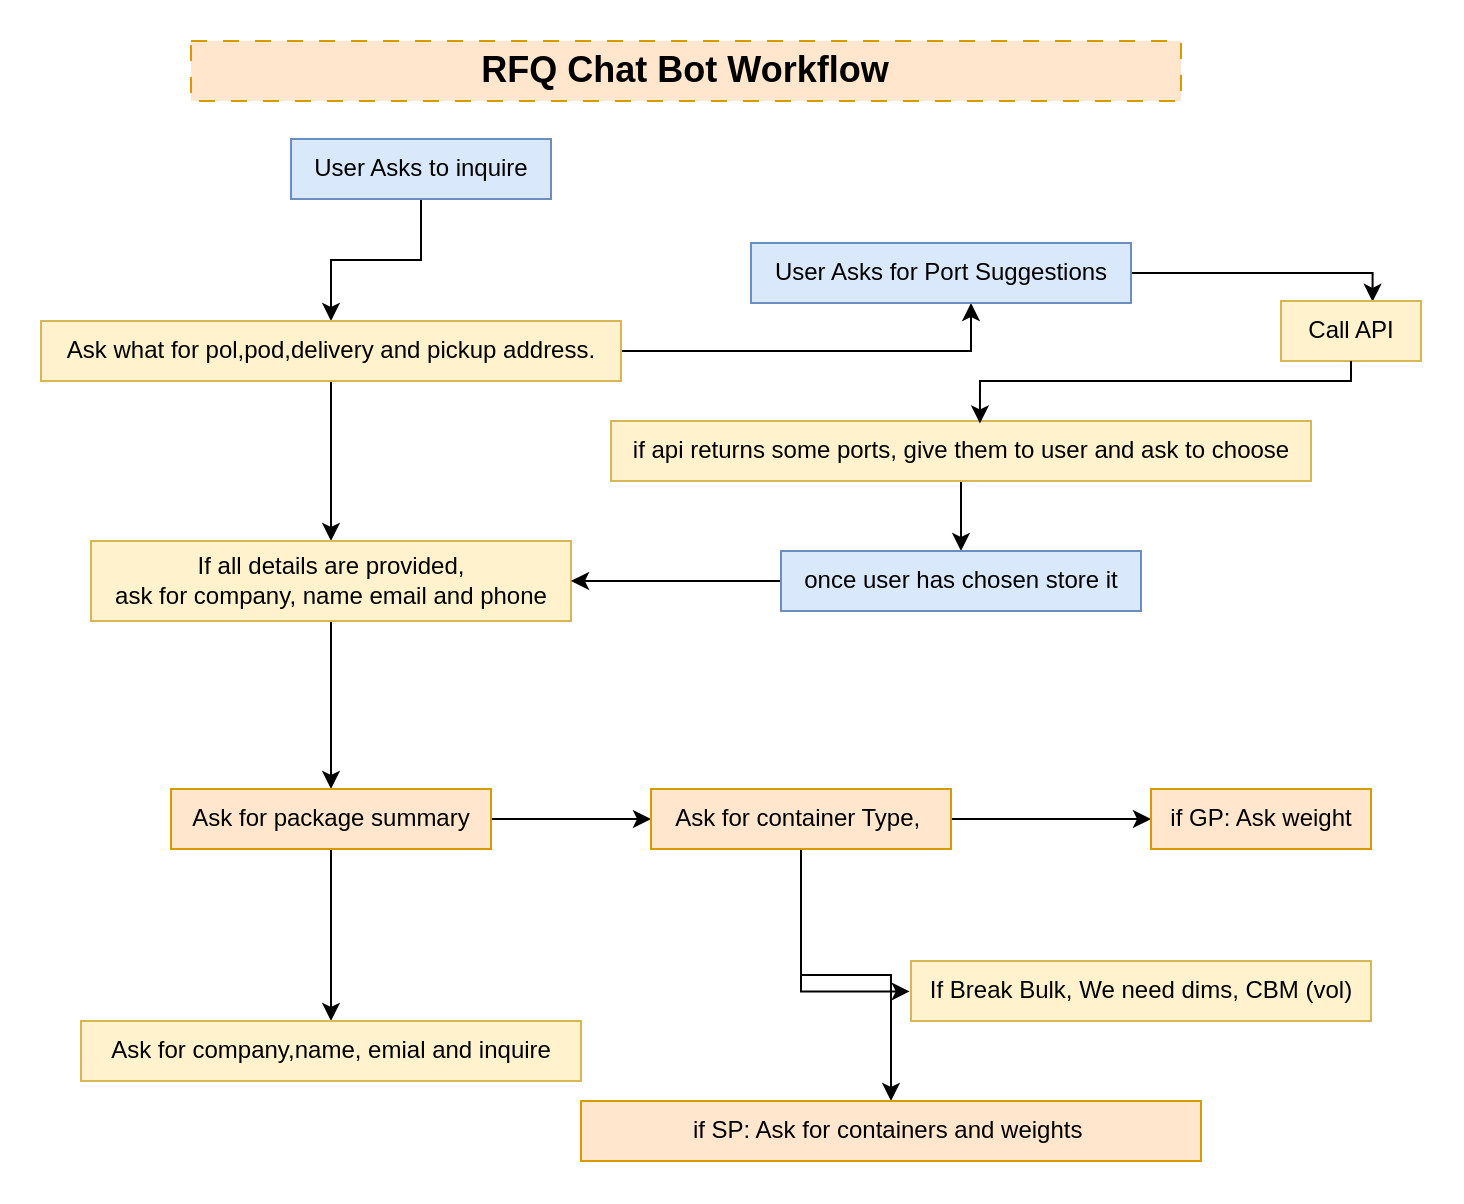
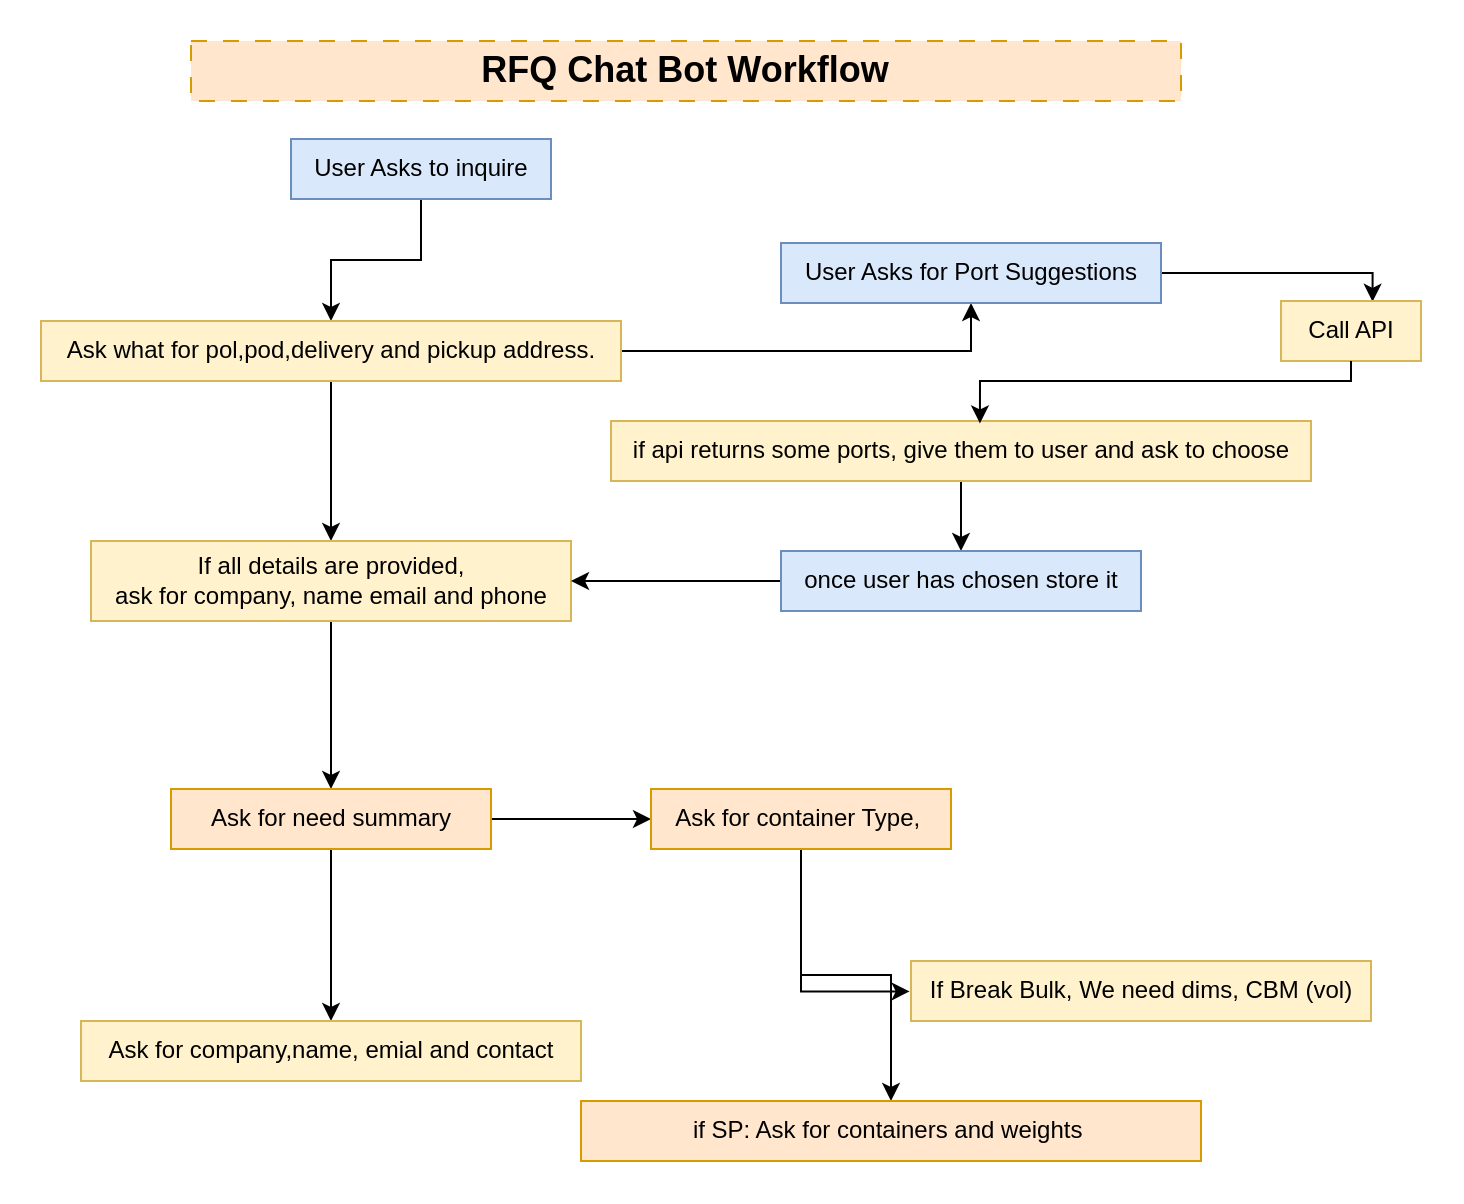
node "User Asks for Port Suggestions": moved (941, 273) -> (971, 273)
node "Ask for package summary": label "Ask for package summary" -> "Ask for need summary"
edge "Ask for container Type," -> "if GP: Ask weight": removed
node "if GP: Ask weight": removed
node "Ask for company,name, emial and inquire": label "Ask for company,name, emial and inquire" -> "Ask for company,name, emial and contact"
